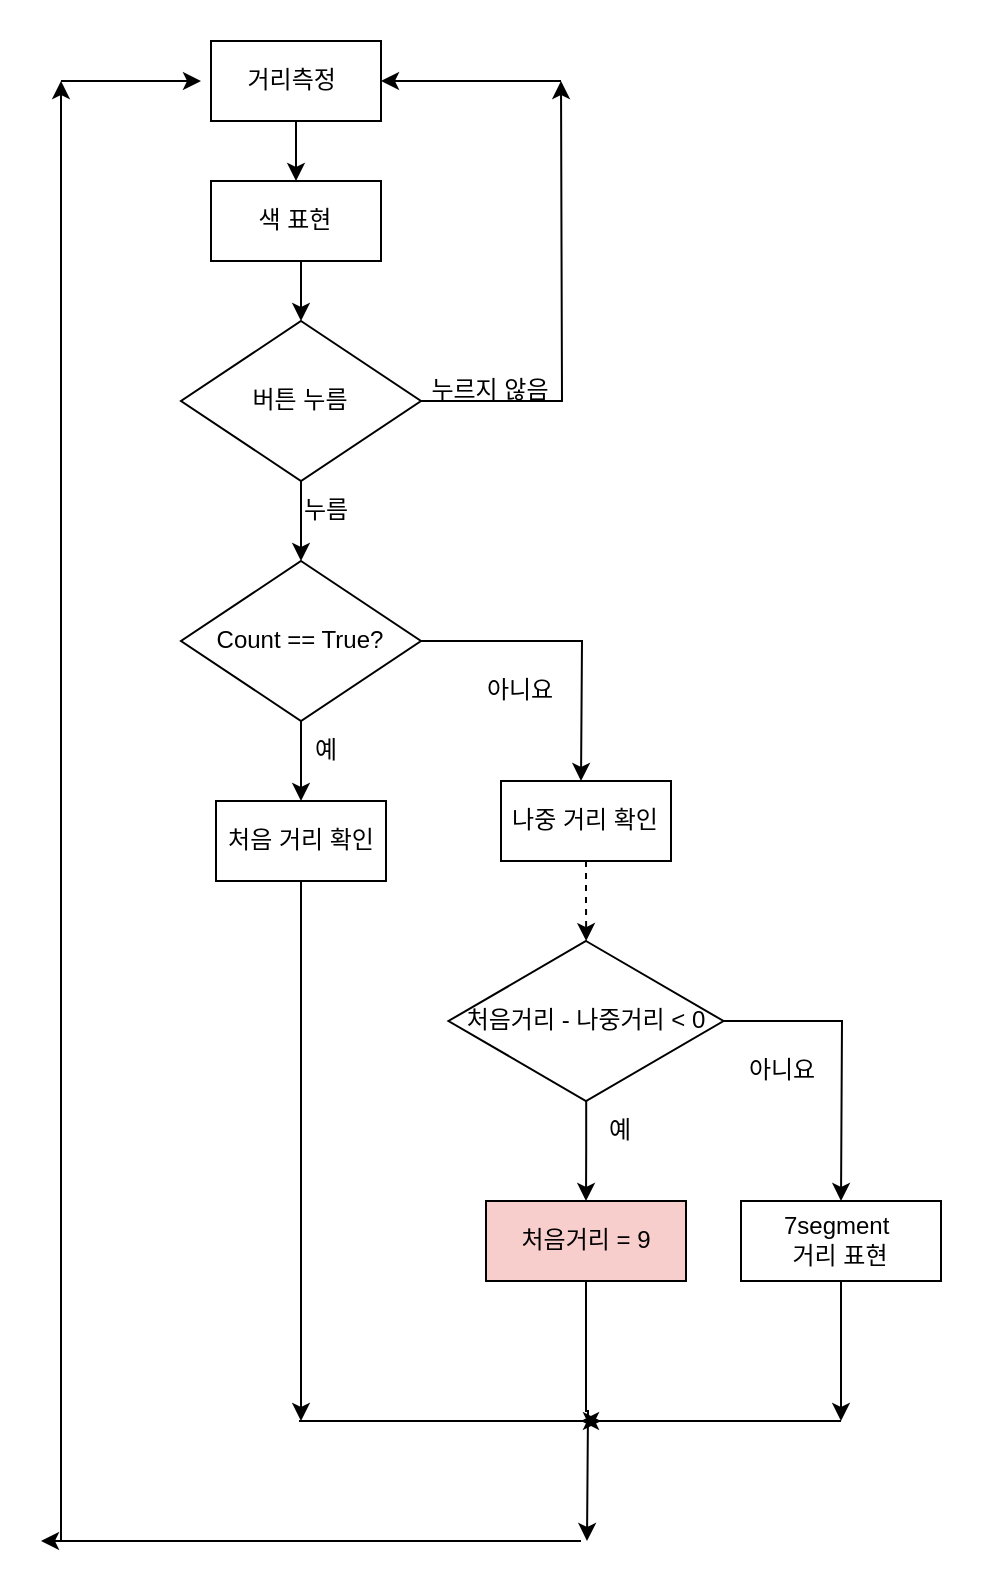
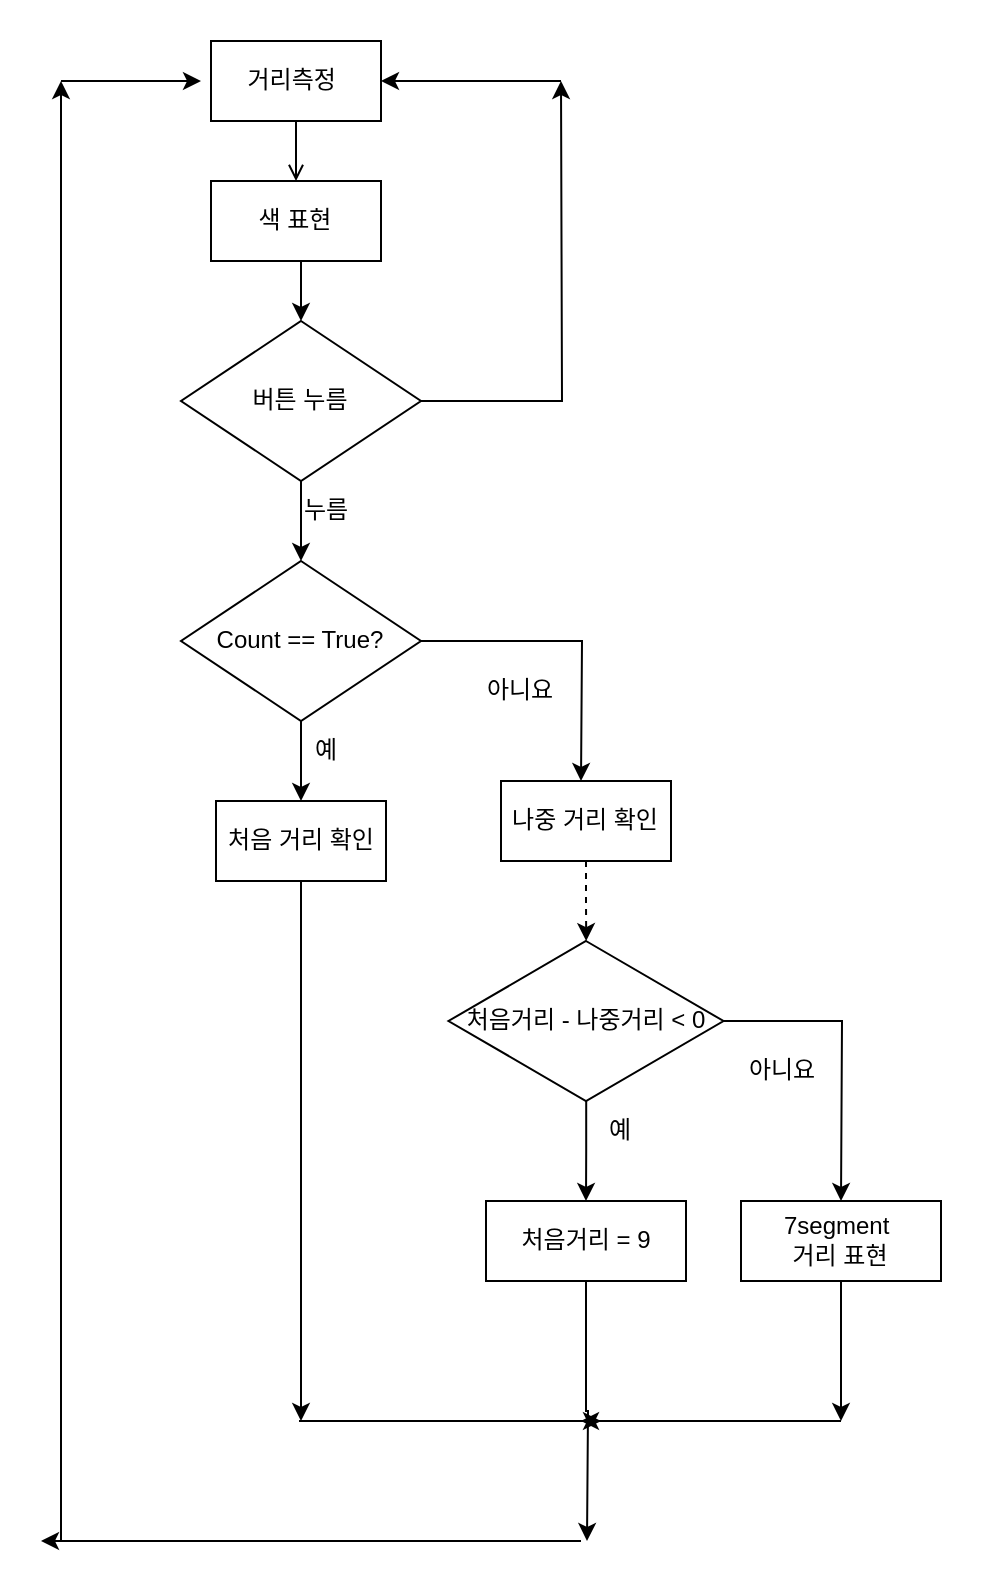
edge "거리측정" -> "색 표현": arrowhead classic -> open
node "누르지 않음": removed
node "처음거리 = 9": fillcolor #f8cecc -> #ffffff
